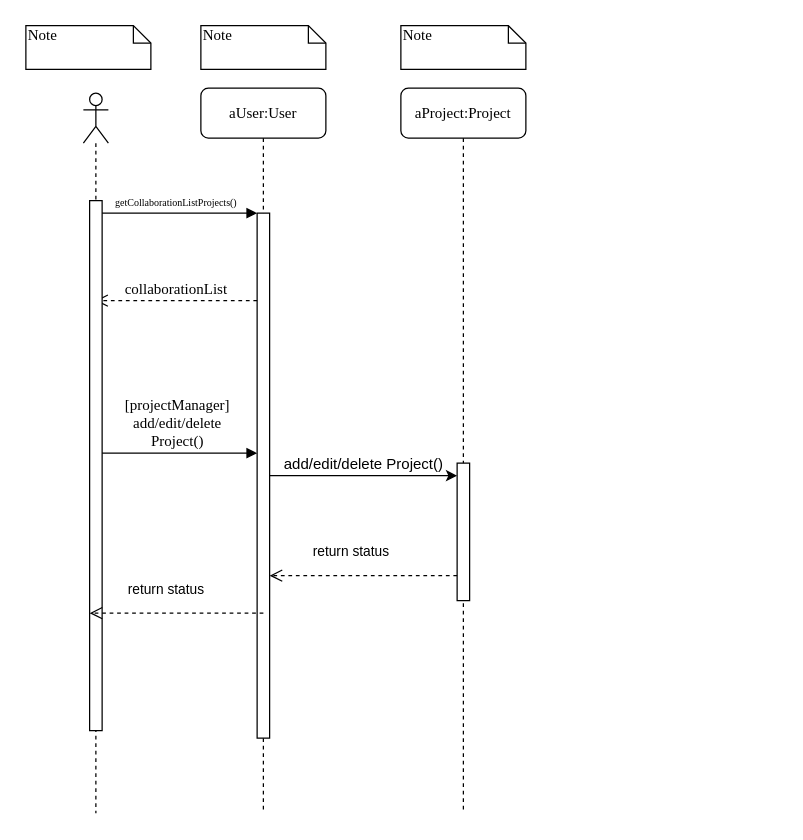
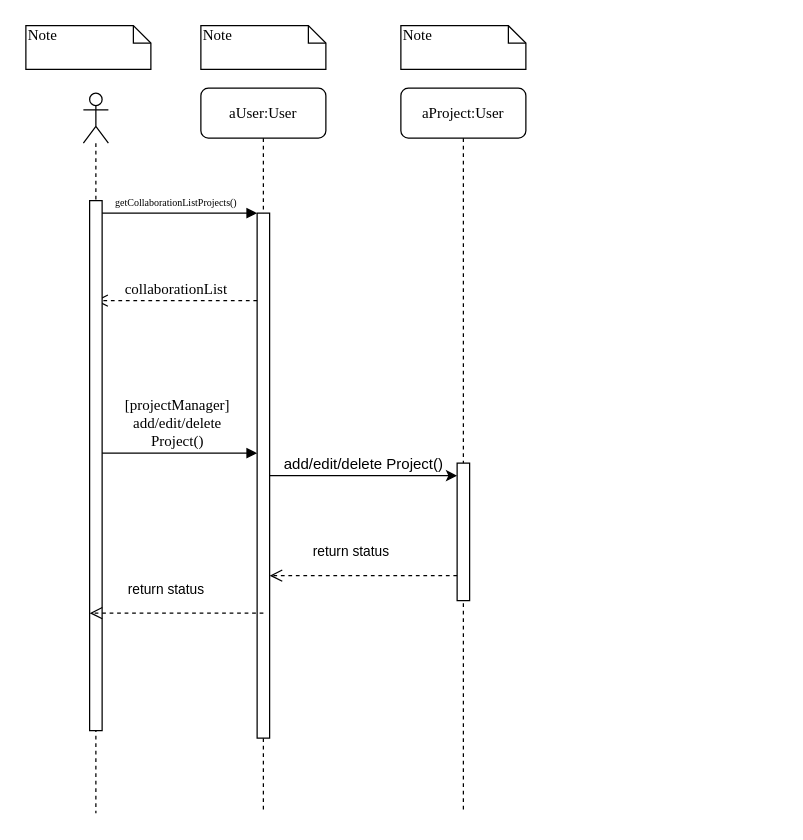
node "aProject:Project": label "aProject:Project" -> "aProject:User"
